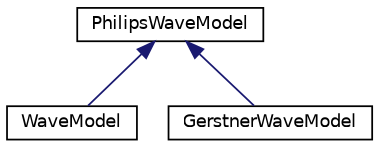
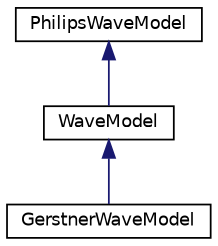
edge "GerstnerWaveModel" -> "PhilipsWaveModel": now "GerstnerWaveModel" -> "WaveModel"
